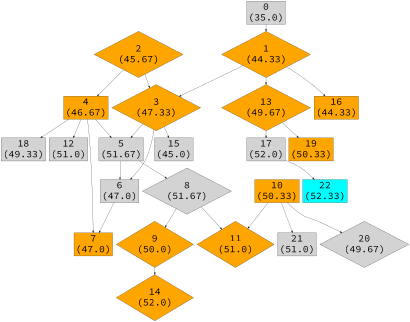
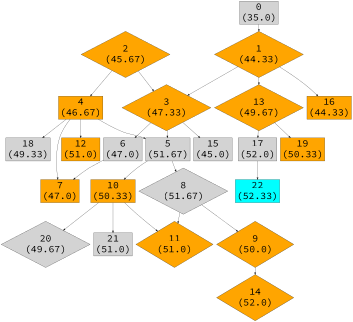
node "12 (51.0)": fillcolor lightgrey -> orange
edge "5 (51.67)" -> "6 (47.0)": now "5 (51.67)" -> "10 (50.33)"
